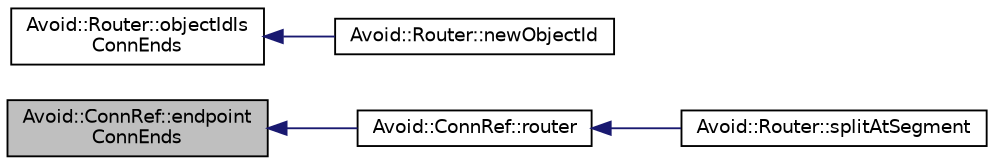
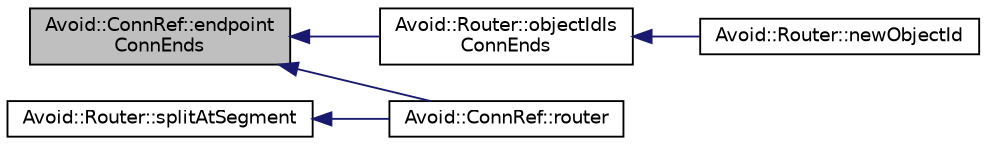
edge "Avoid::Router::objectIdIs ConnEnds" -> "Avoid::ConnRef::endpoint ConnEnds": added
edge "Avoid::Router::splitAtSegment" -> "Avoid::ConnRef::router": reversed
